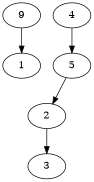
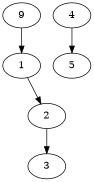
edge "5" -> "2": now "1" -> "2"
